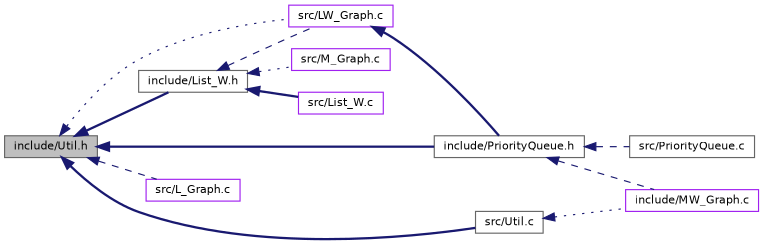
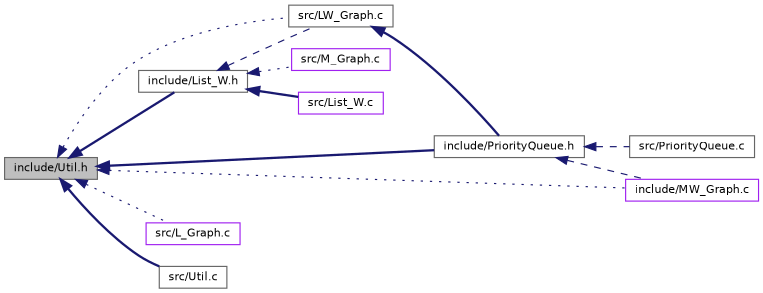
node "src/LW_Graph.c": color purple -> gray40
edge "src/L_Graph.c" -> "include/Util.h": style dashed -> dotted
edge "include/MW_Graph.c" -> "src/Util.c": now "include/MW_Graph.c" -> "include/Util.h"
